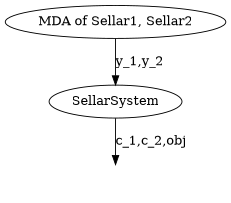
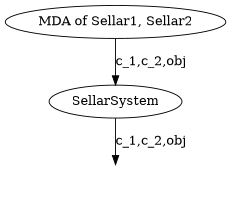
edge "MDA of Sellar1, Sellar2" -> "SellarSystem": label "y_1,y_2" -> "c_1,c_2,obj"
